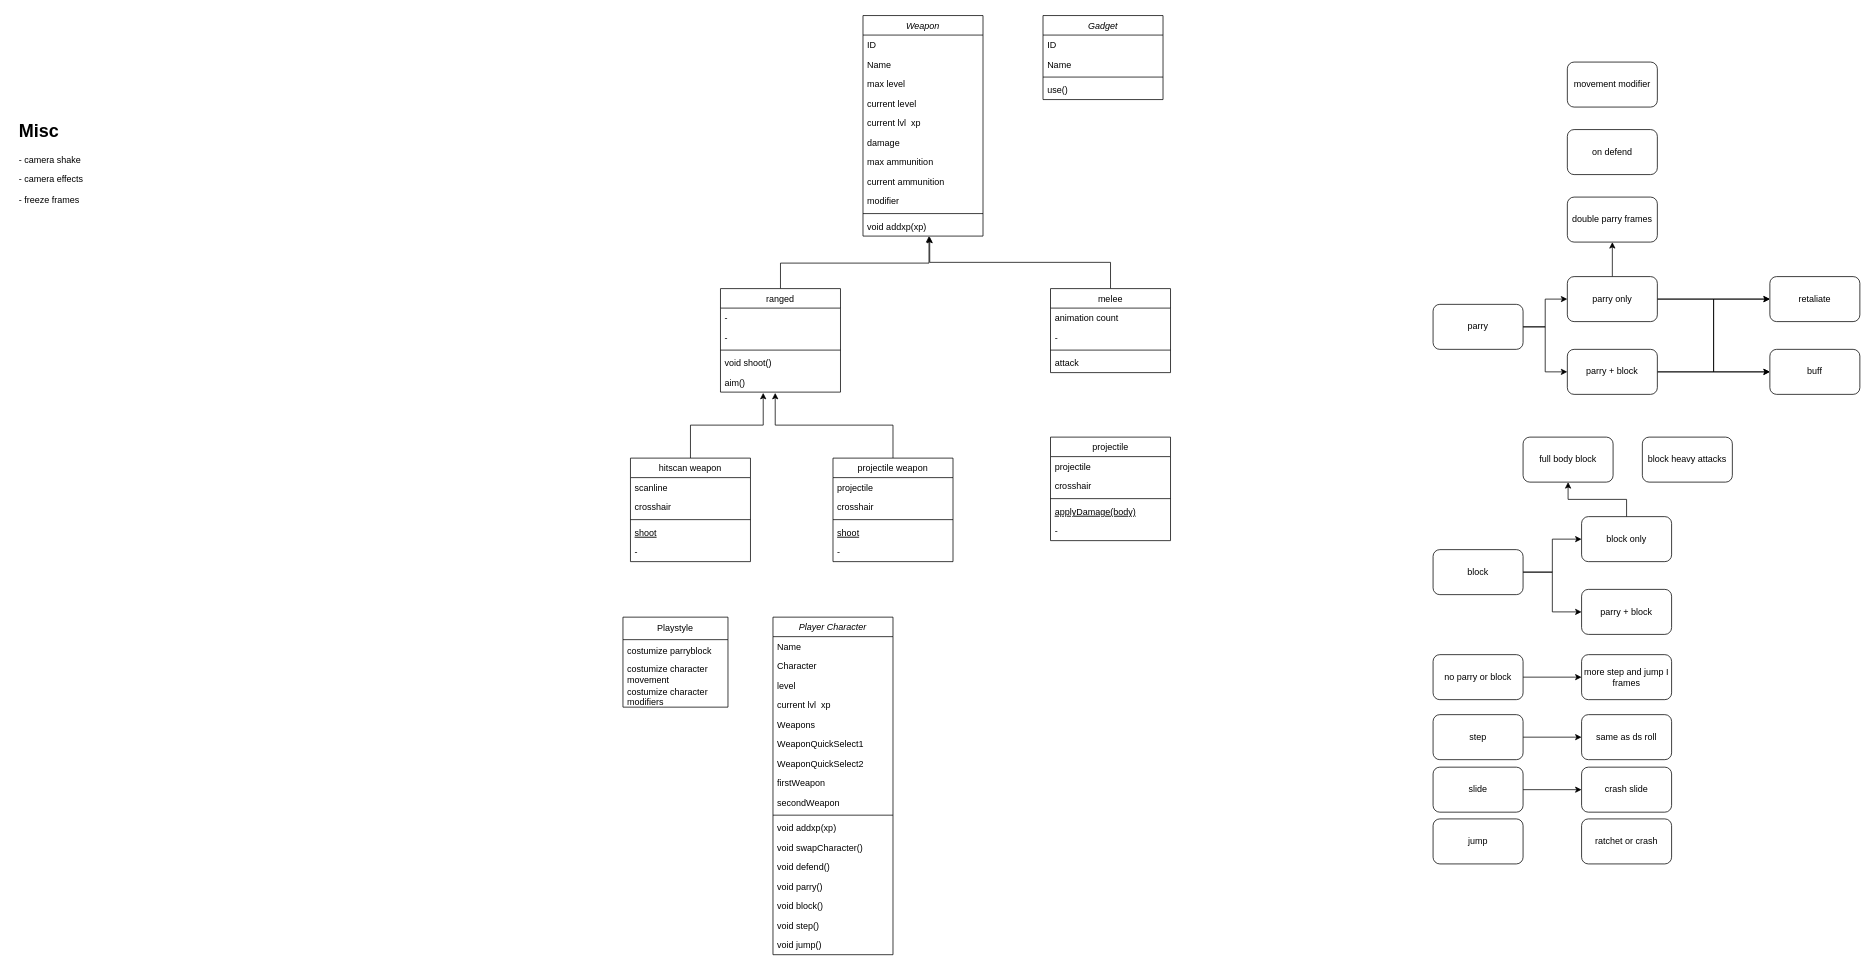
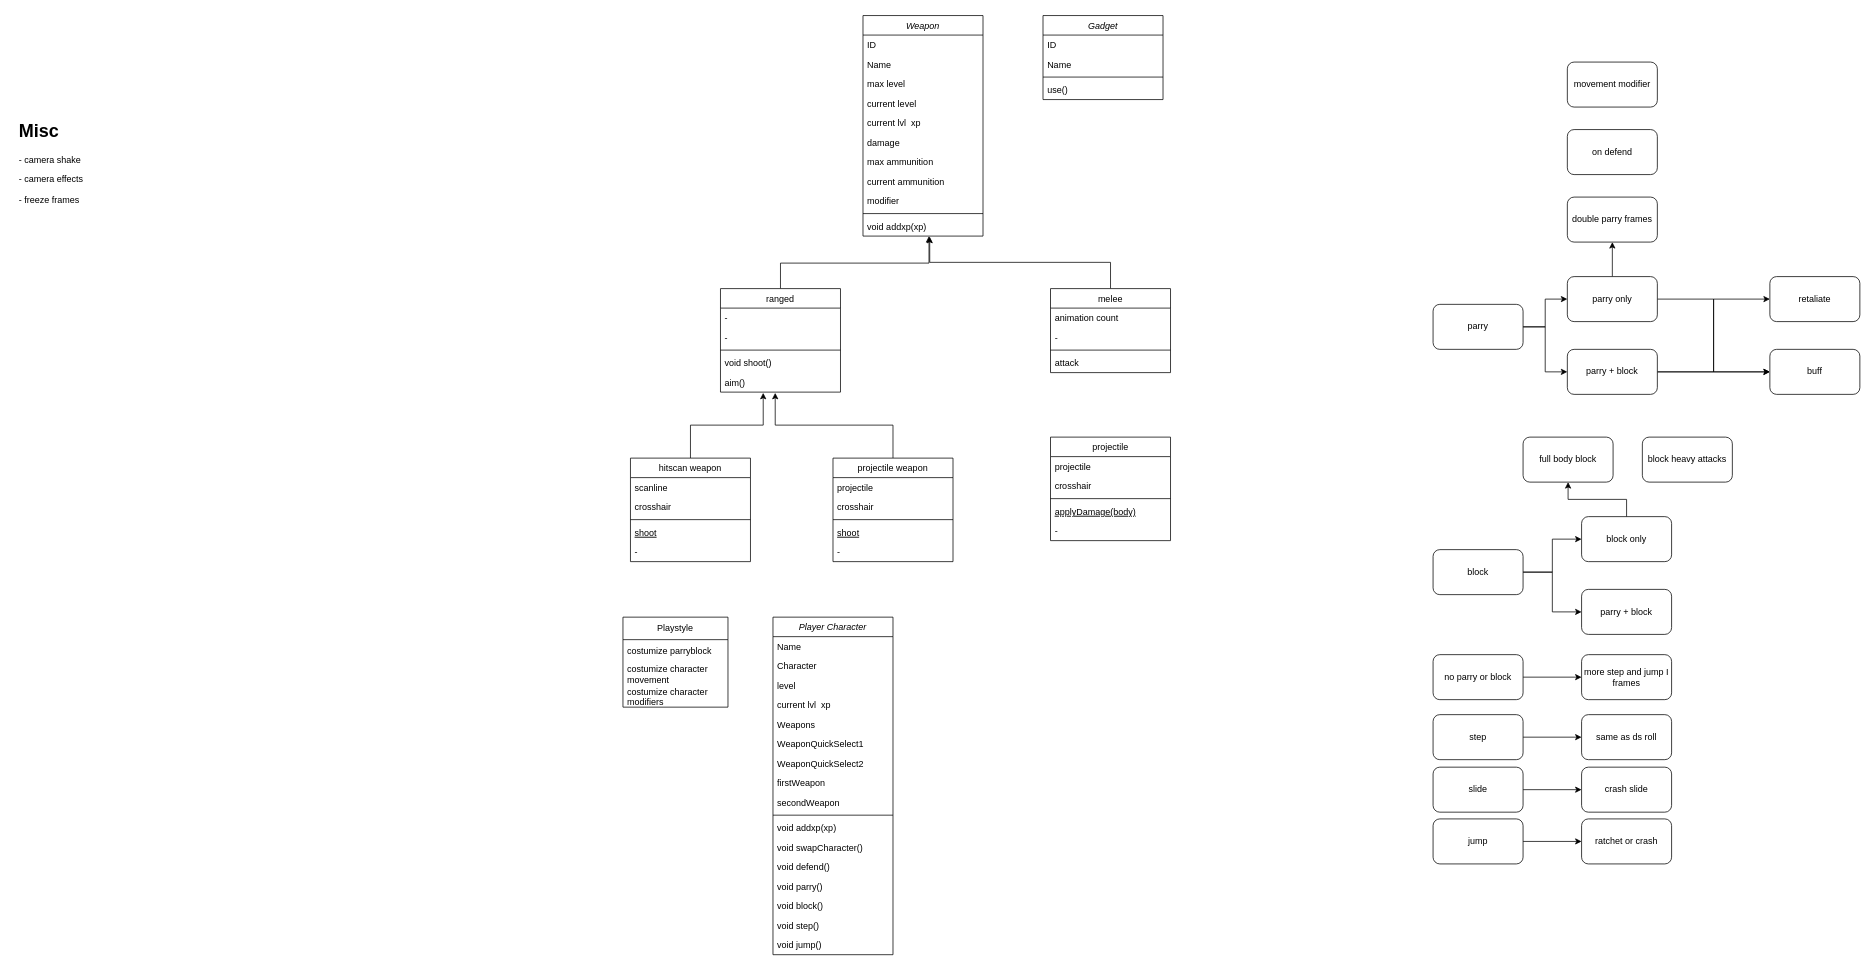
edge "parry only" -> "retaliate": removed
edge "jump" -> "ratchet or crash": added
